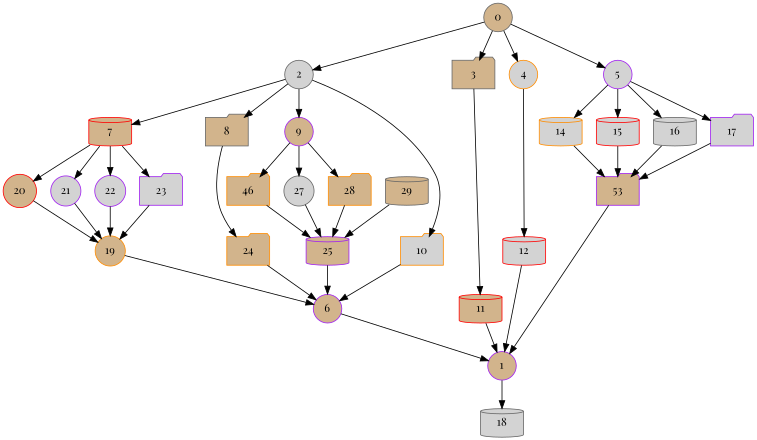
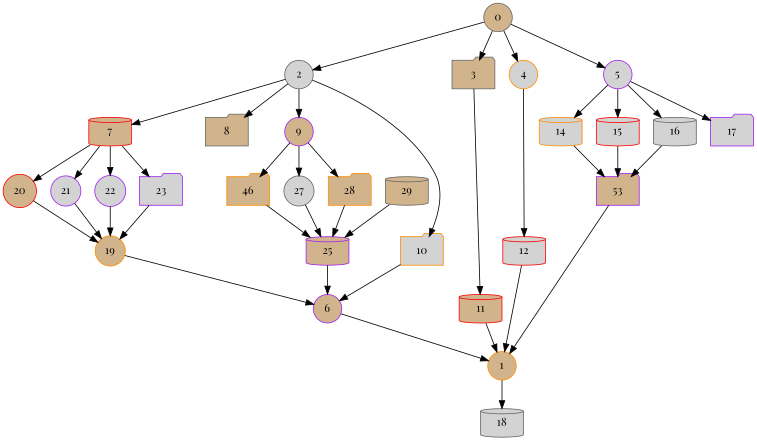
edge "17" -> "53": removed
node "24": removed
node "1": color purple -> darkorange
